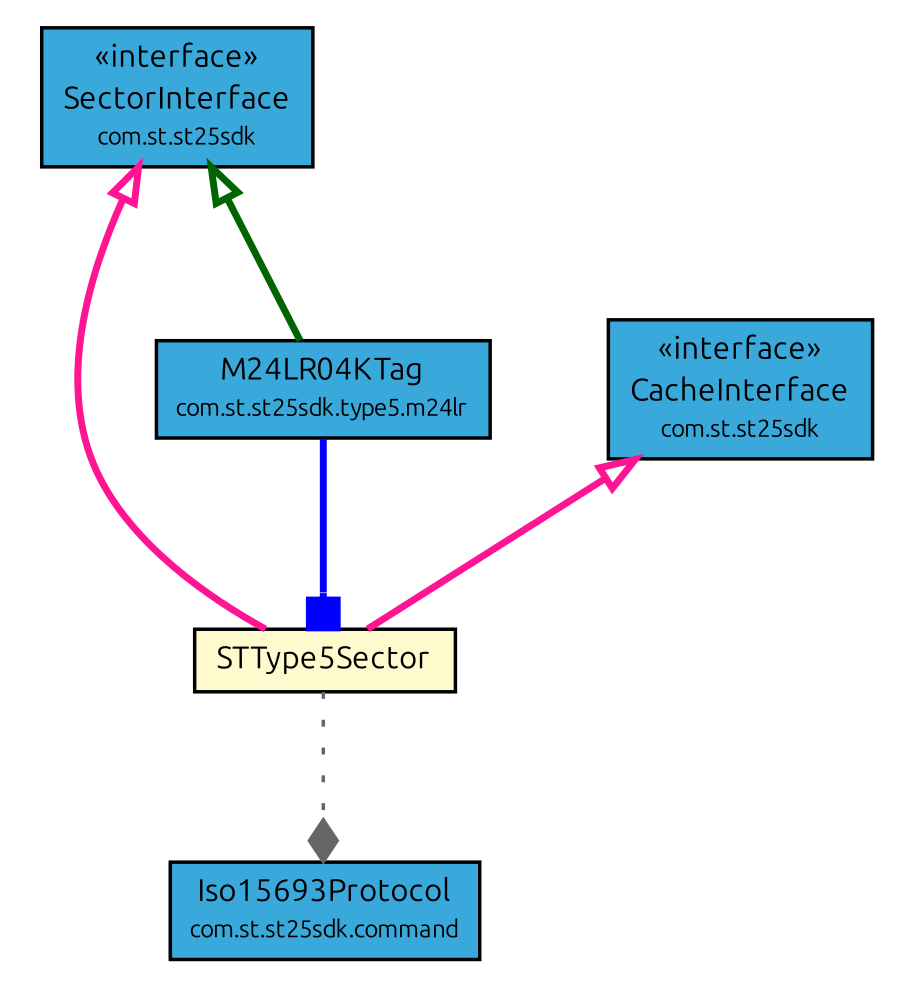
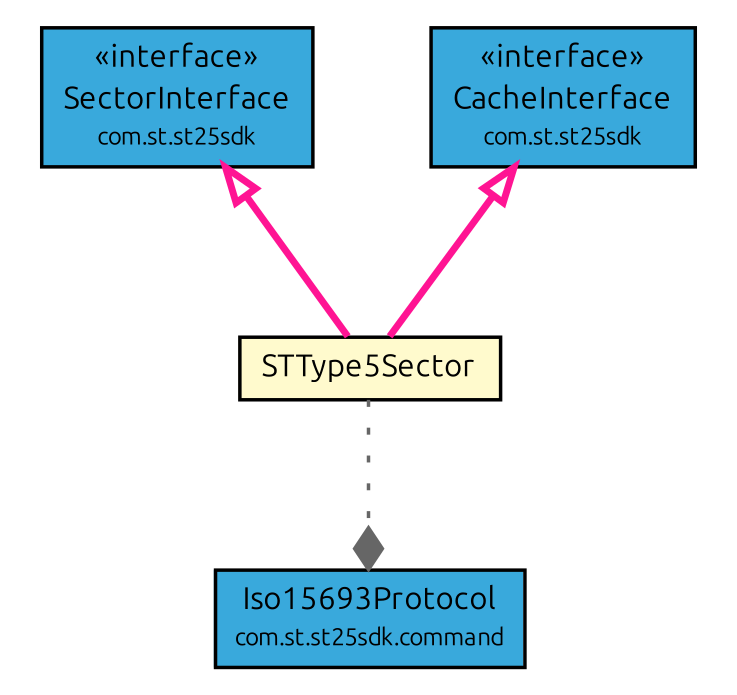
node "M24LR04KTag": removed
